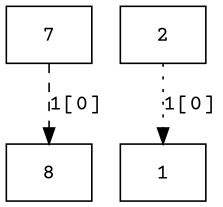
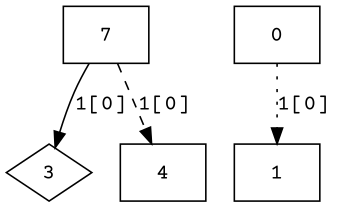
node "2": label "2" -> "0"
node "3": added
node "8": label "8" -> "4"
